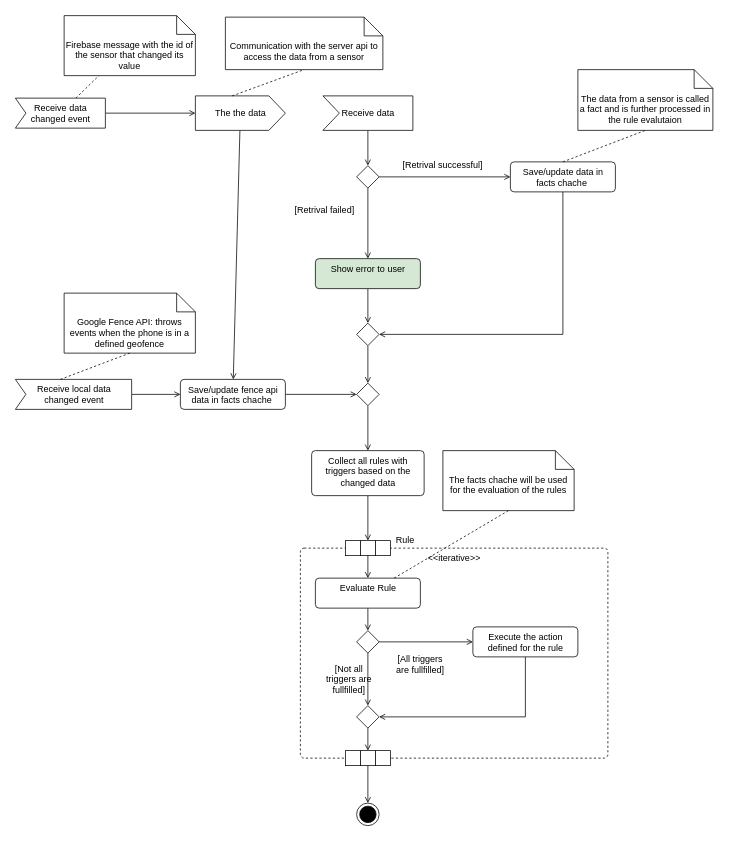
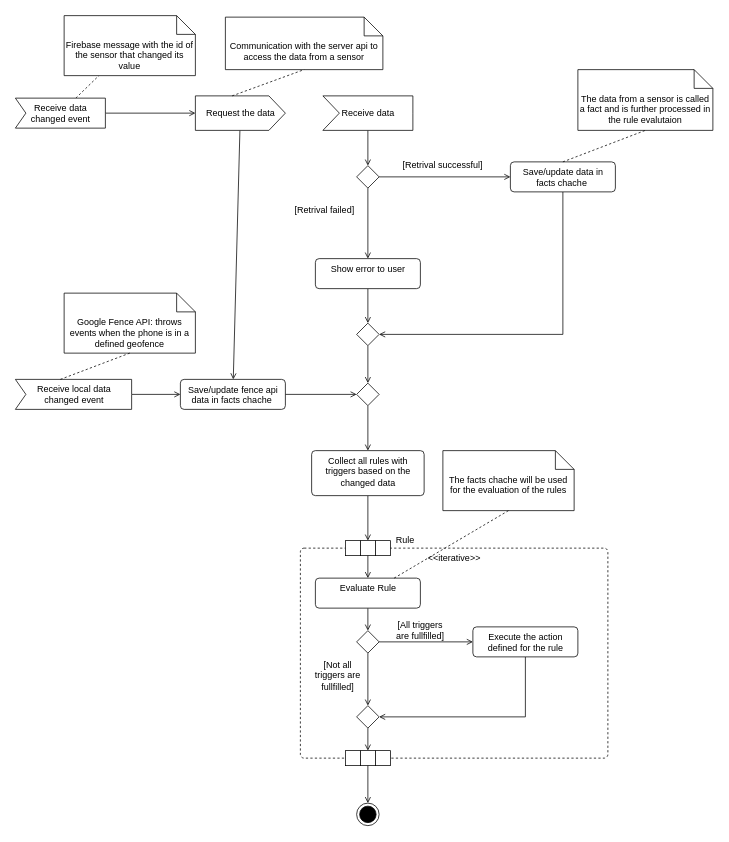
node "The the data": label "The the data" -> "Request the data"
node "Show error to user": fillcolor #d5e8d4 -> #ffffff
node "[All triggers are fullfilled]": moved (420, 664) -> (420, 630)
node "[Not all triggers are fullfilled]": moved (349, 679) -> (338, 675)
